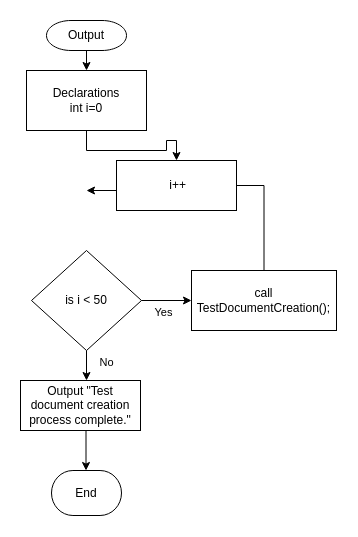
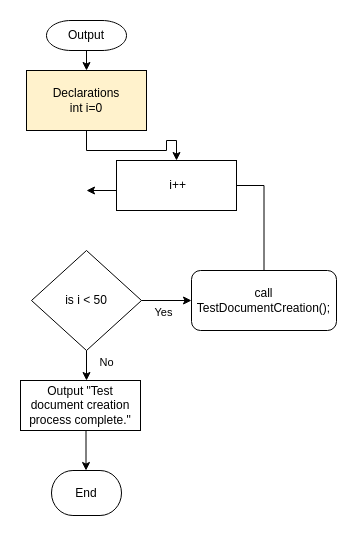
node "Declarations int i=0": fillcolor #ffffff -> #fff2cc
node "call TestDocumentCreation();": shape rectangle -> rounded rectangle
